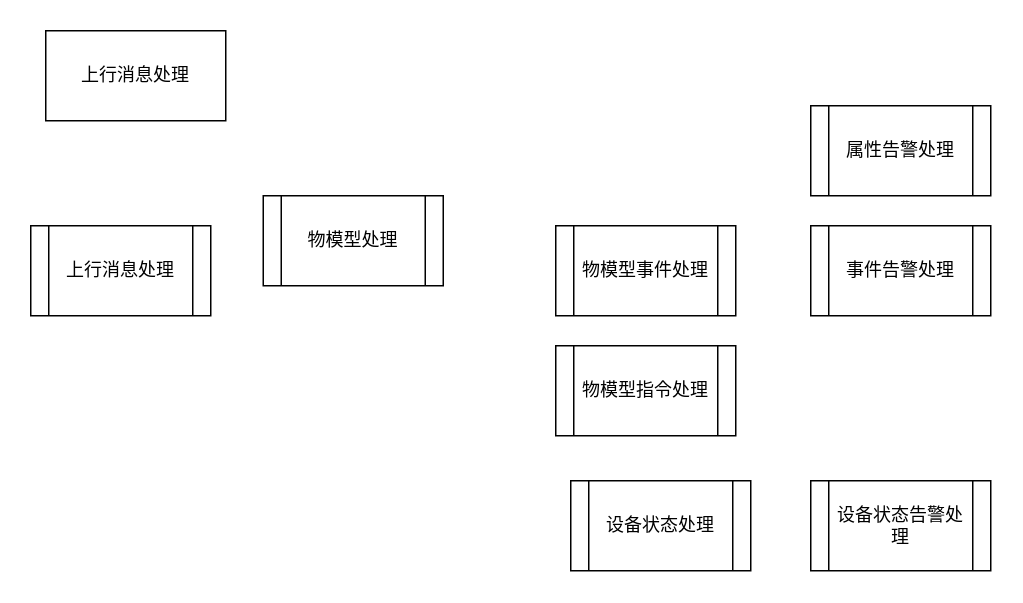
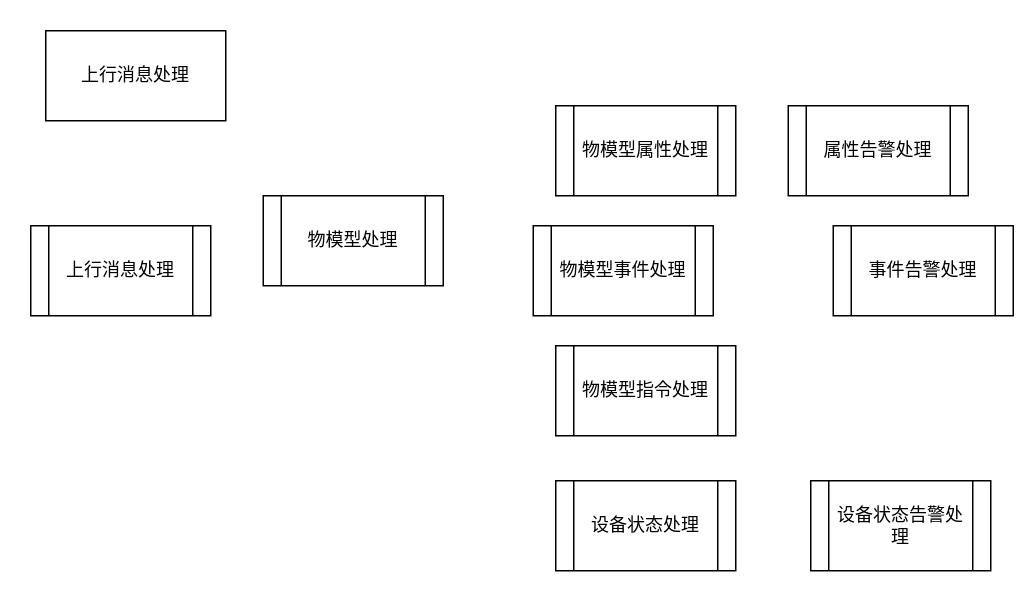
node "物模型属性处理": added
node "属性告警处理": moved (901, 151) -> (878, 151)
node "物模型事件处理": moved (646, 271) -> (623, 271)
node "事件告警处理": moved (901, 271) -> (923, 271)
node "设备状态处理": moved (661, 526) -> (646, 526)
